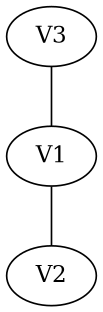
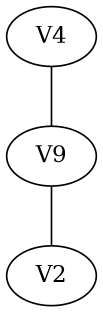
node "V3": label "V3" -> "V4"
node "V1": label "V1" -> "V9"
